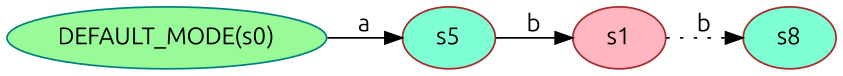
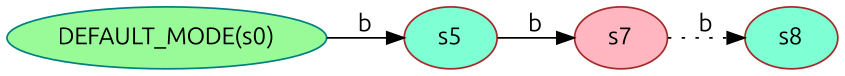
edge "DEFAULT_MODE(s0)" -> "s5": label "a" -> "b"
node "s1": label "s1" -> "s7"
